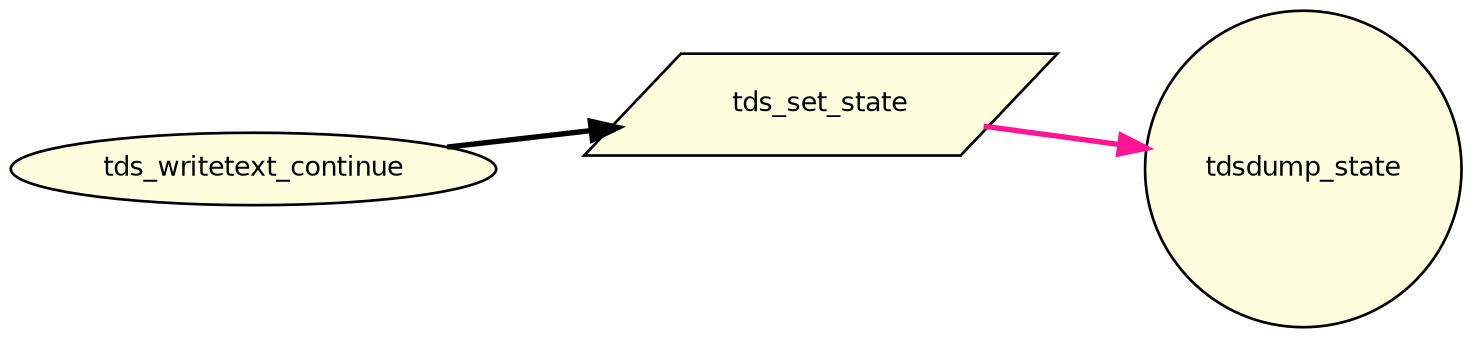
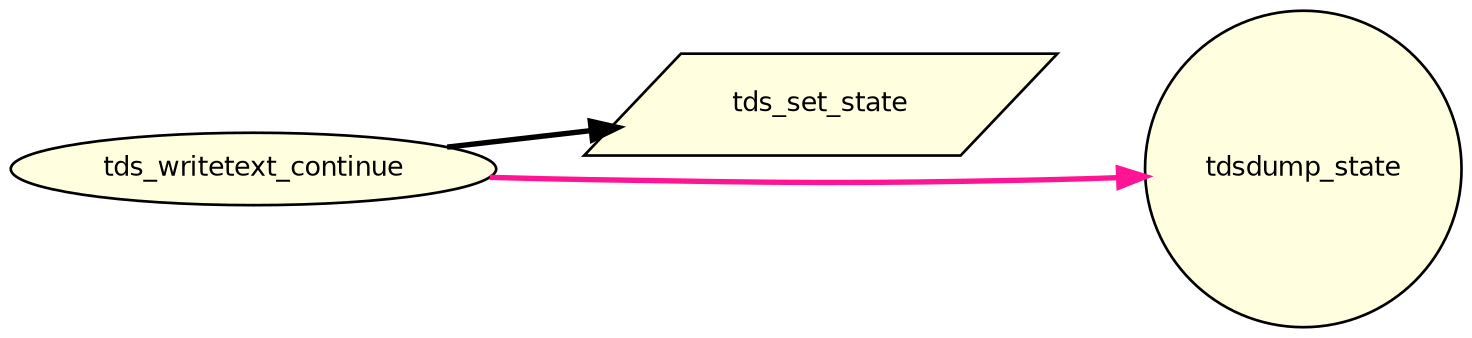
edge "tds_set_state" -> "tdsdump_state": now "tds_writetext_continue" -> "tdsdump_state"
